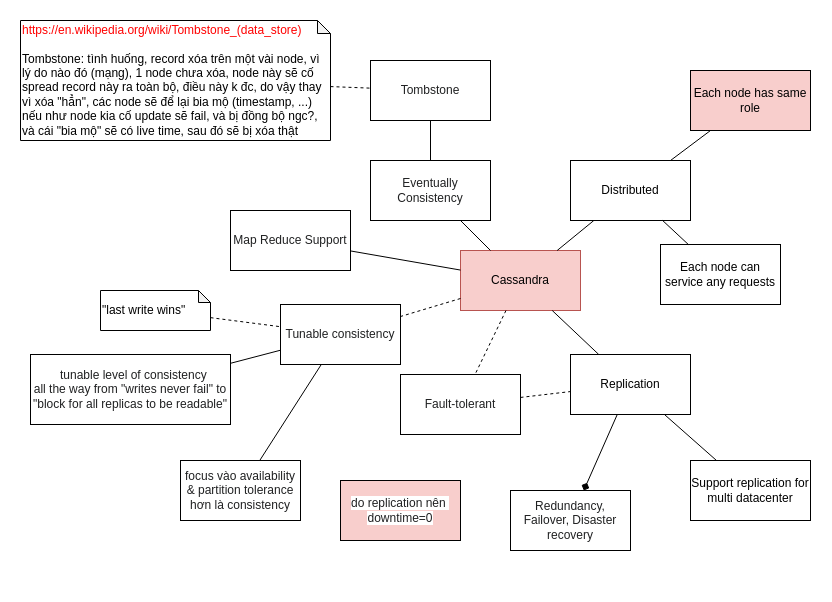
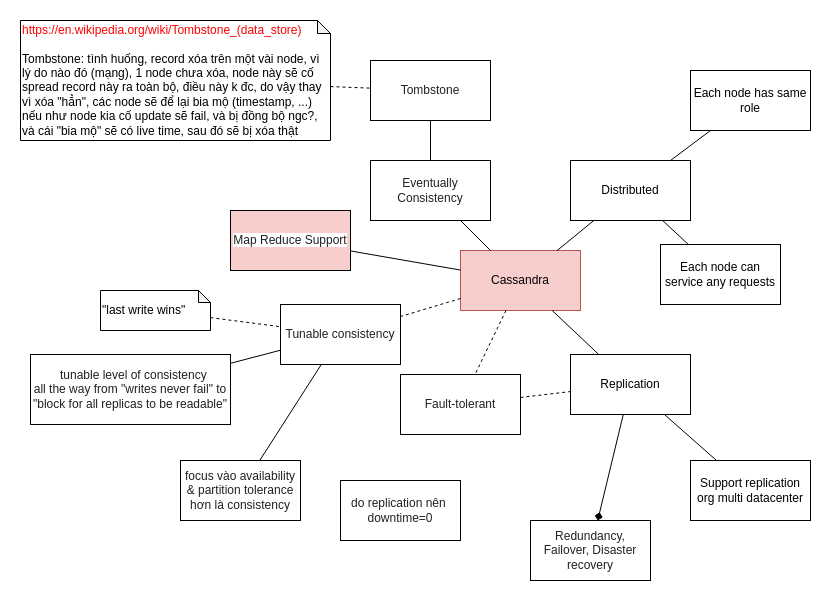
node "Each node has same role": fillcolor #f8cecc -> #ffffff
node "Map Reduce Support": fillcolor #ffffff -> #f8cecc
node "Support replication for multi datacenter": label "Support replication for multi datacenter" -> "Support replication org multi datacenter"
node "do replication nên downtime=0": fillcolor #f8cecc -> #ffffff
node "Redundancy, Failover, Disaster recovery": moved (571, 521) -> (591, 551)
